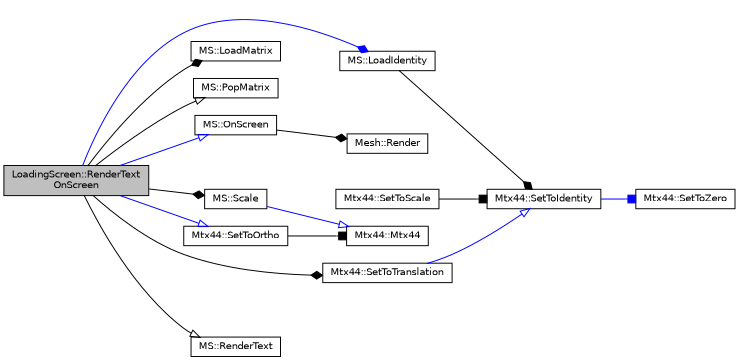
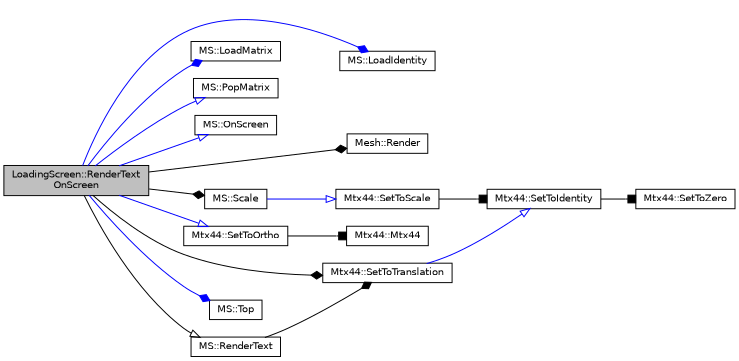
edge "LoadingScreen::RenderText OnScreen" -> "MS::LoadMatrix": color black -> blue
edge "MS::LoadIdentity" -> "Mtx44::SetToIdentity": removed
edge "LoadingScreen::RenderText OnScreen" -> "MS::PopMatrix": color black -> blue
edge "MS::OnScreen" -> "Mesh::Render": now "LoadingScreen::RenderText OnScreen" -> "Mesh::Render"
edge "Mtx44::SetToIdentity" -> "Mtx44::SetToZero": color blue -> black
edge "MS::Scale" -> "Mtx44::Mtx44": now "MS::Scale" -> "Mtx44::SetToScale"
node "MS::Top": added
edge "MS::RenderText" -> "Mtx44::SetToTranslation": added
